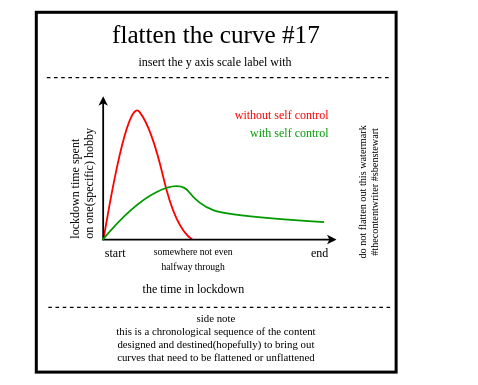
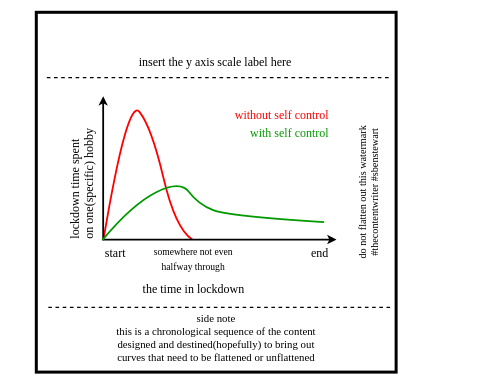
node "flatten the curve #17": removed
node "insert the y axis scale label with": label "insert the y axis scale label with" -> "insert the y axis scale label here"
